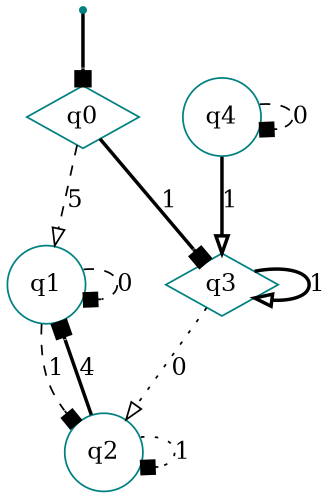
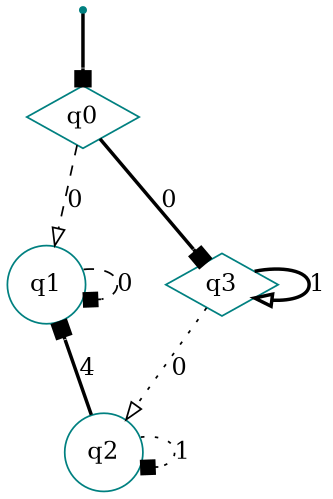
node "q4": removed
edge "q0" -> "q1": label "5" -> "0"
edge "q0" -> "q3": label "1" -> "0"
edge "q1" -> "q2": removed, label "1"
